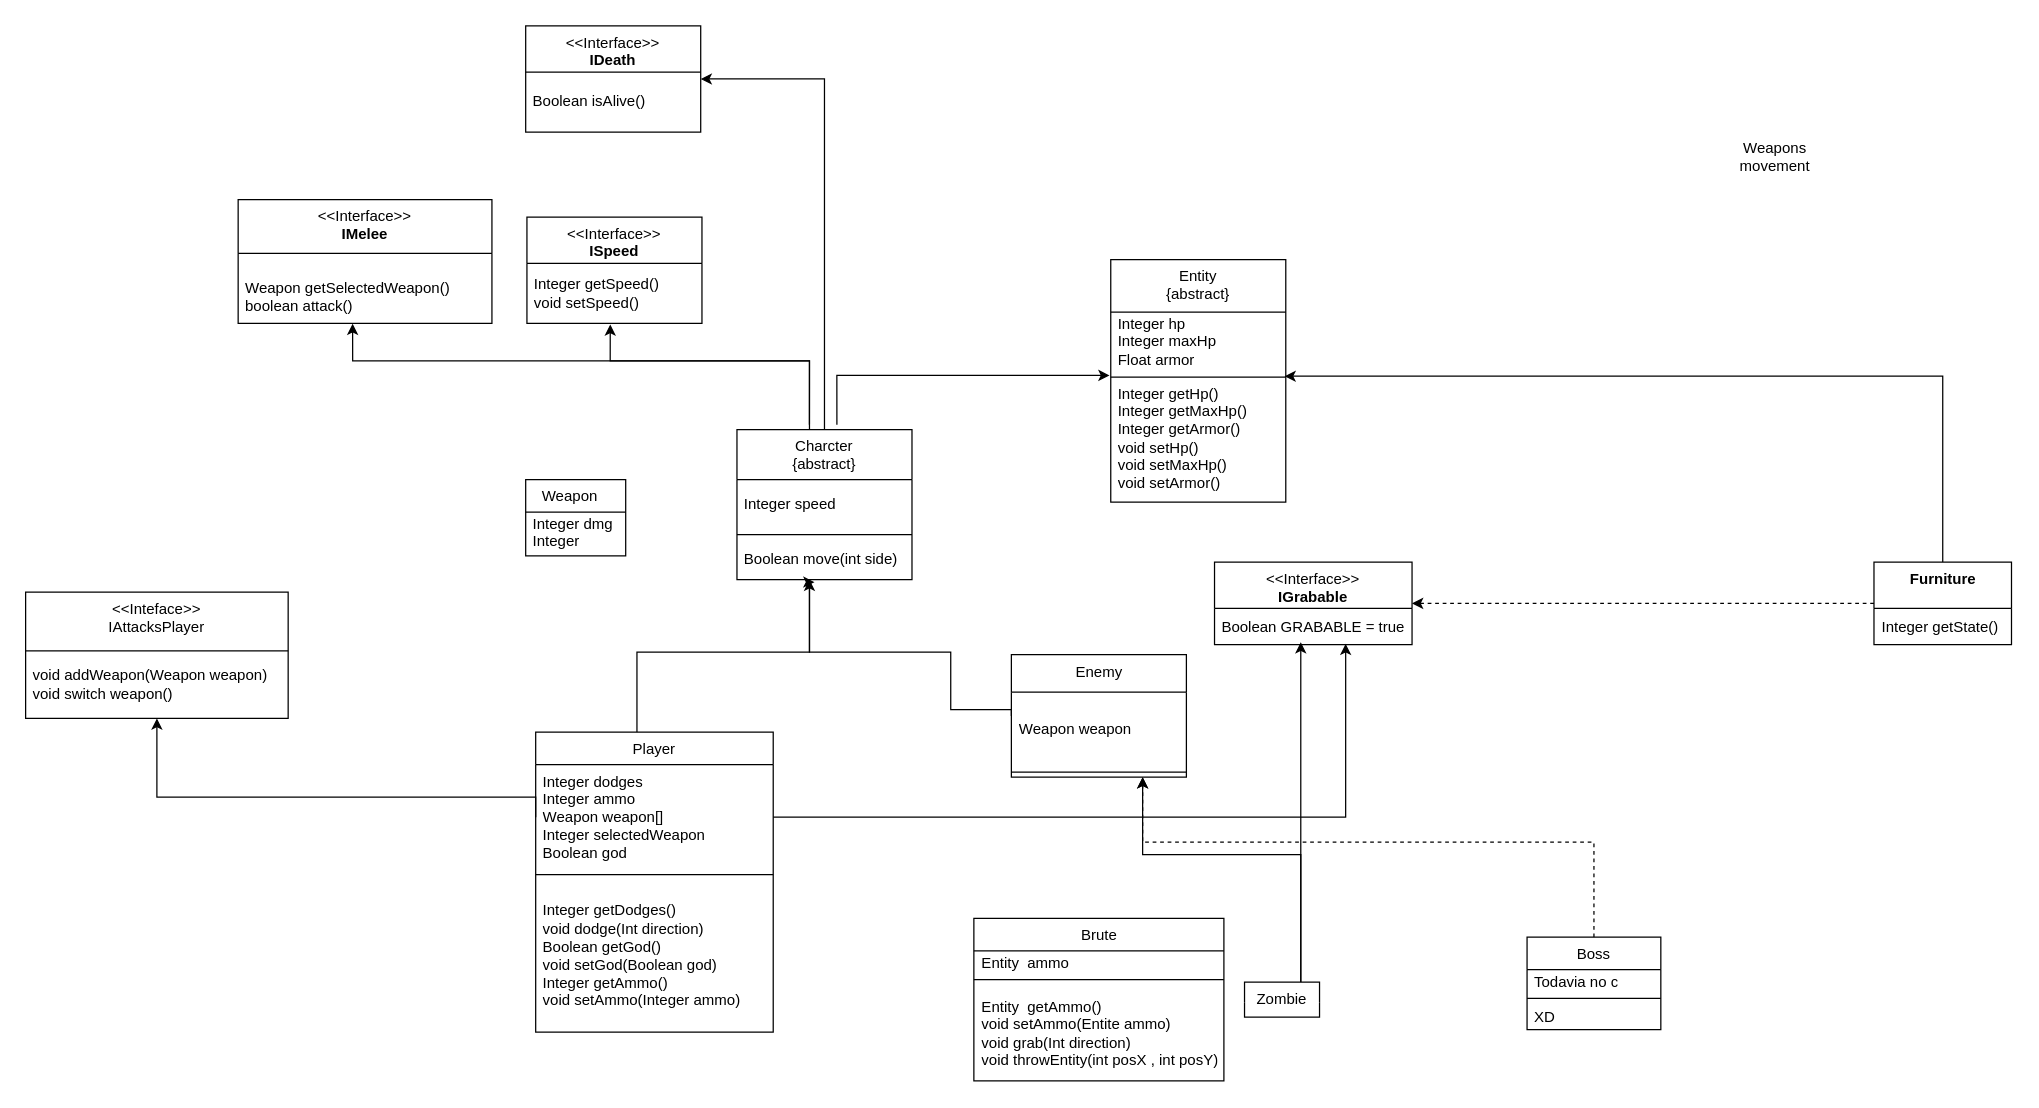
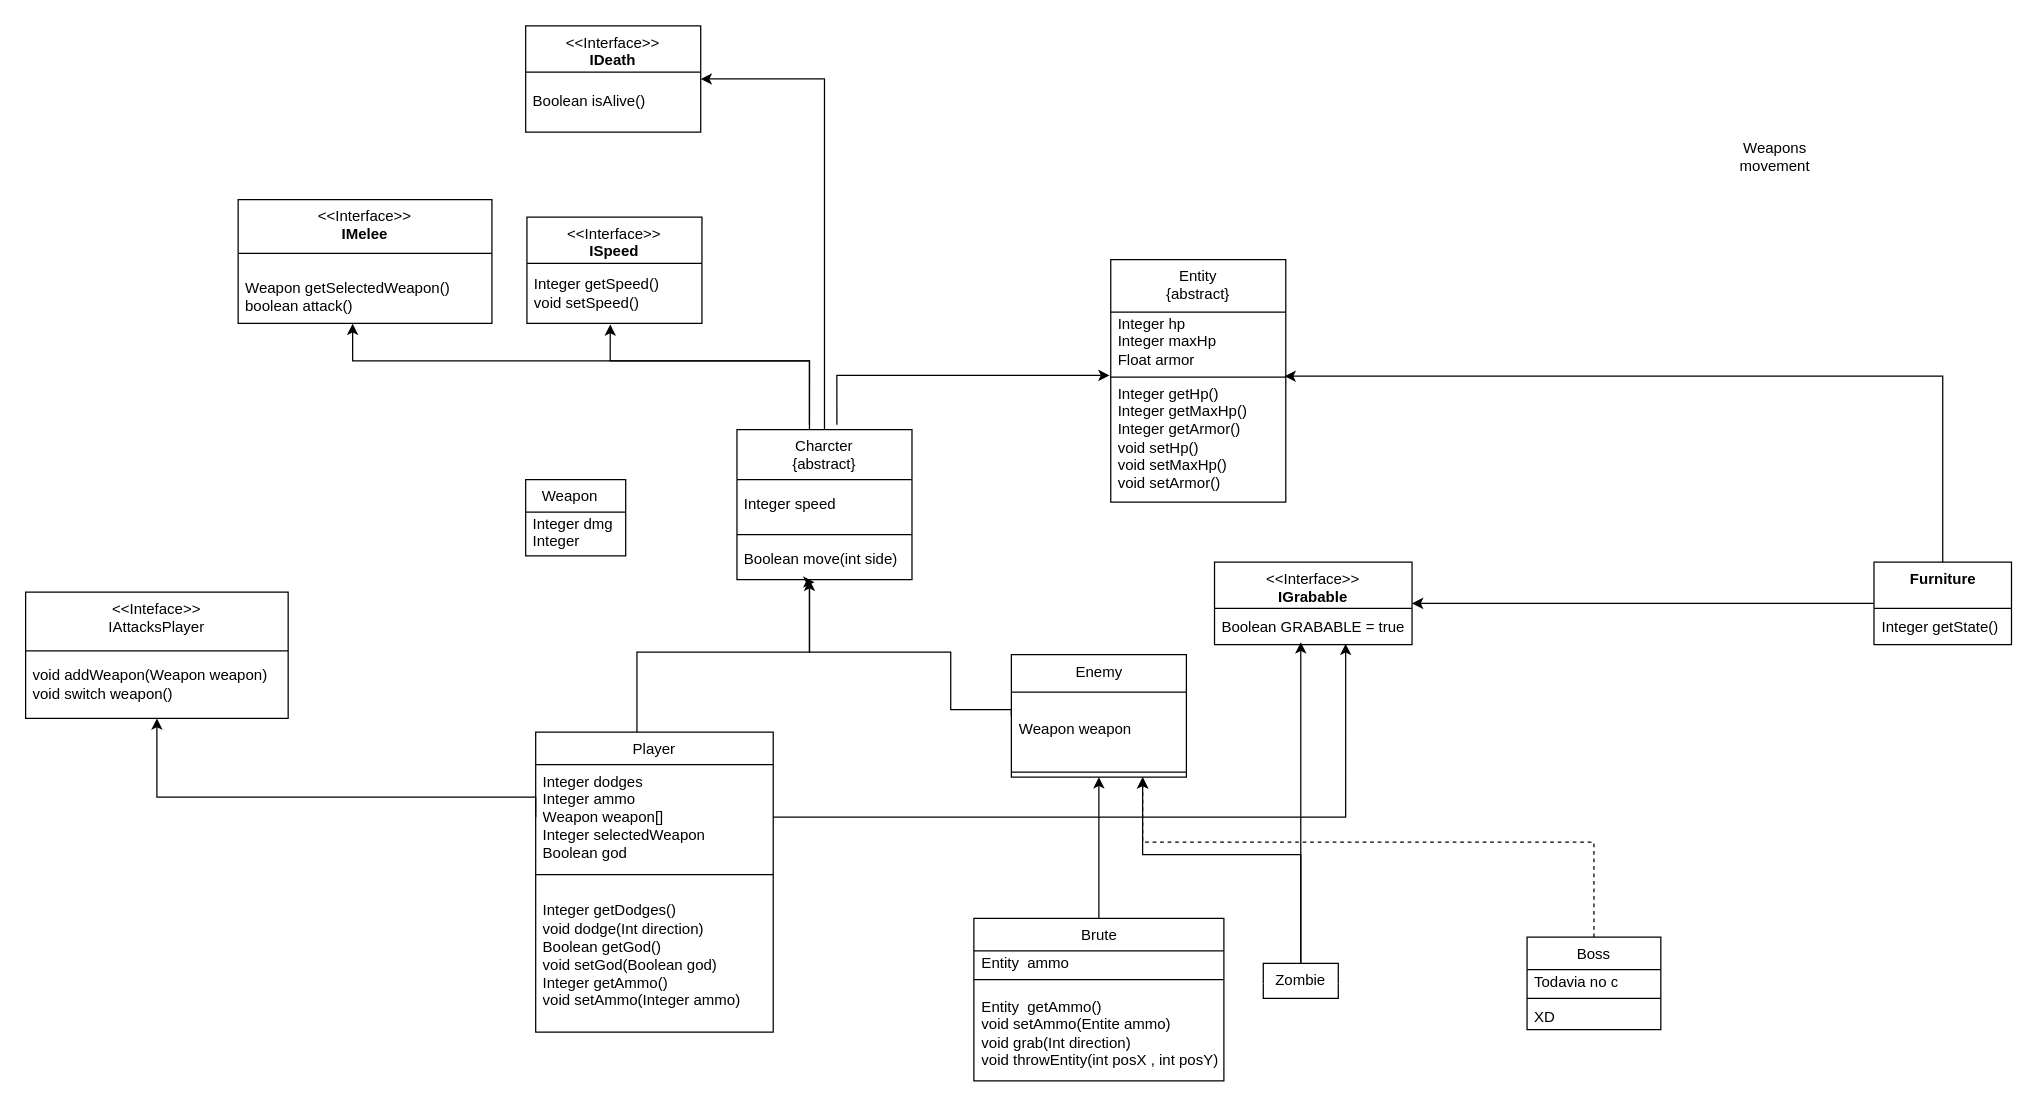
edge "Furniture" -> "<<Interface>> IGrabable": style dashed -> solid
edge "Brute" -> "Enemy": added
node "Zombie": moved (1282, 999) -> (1301, 981)
